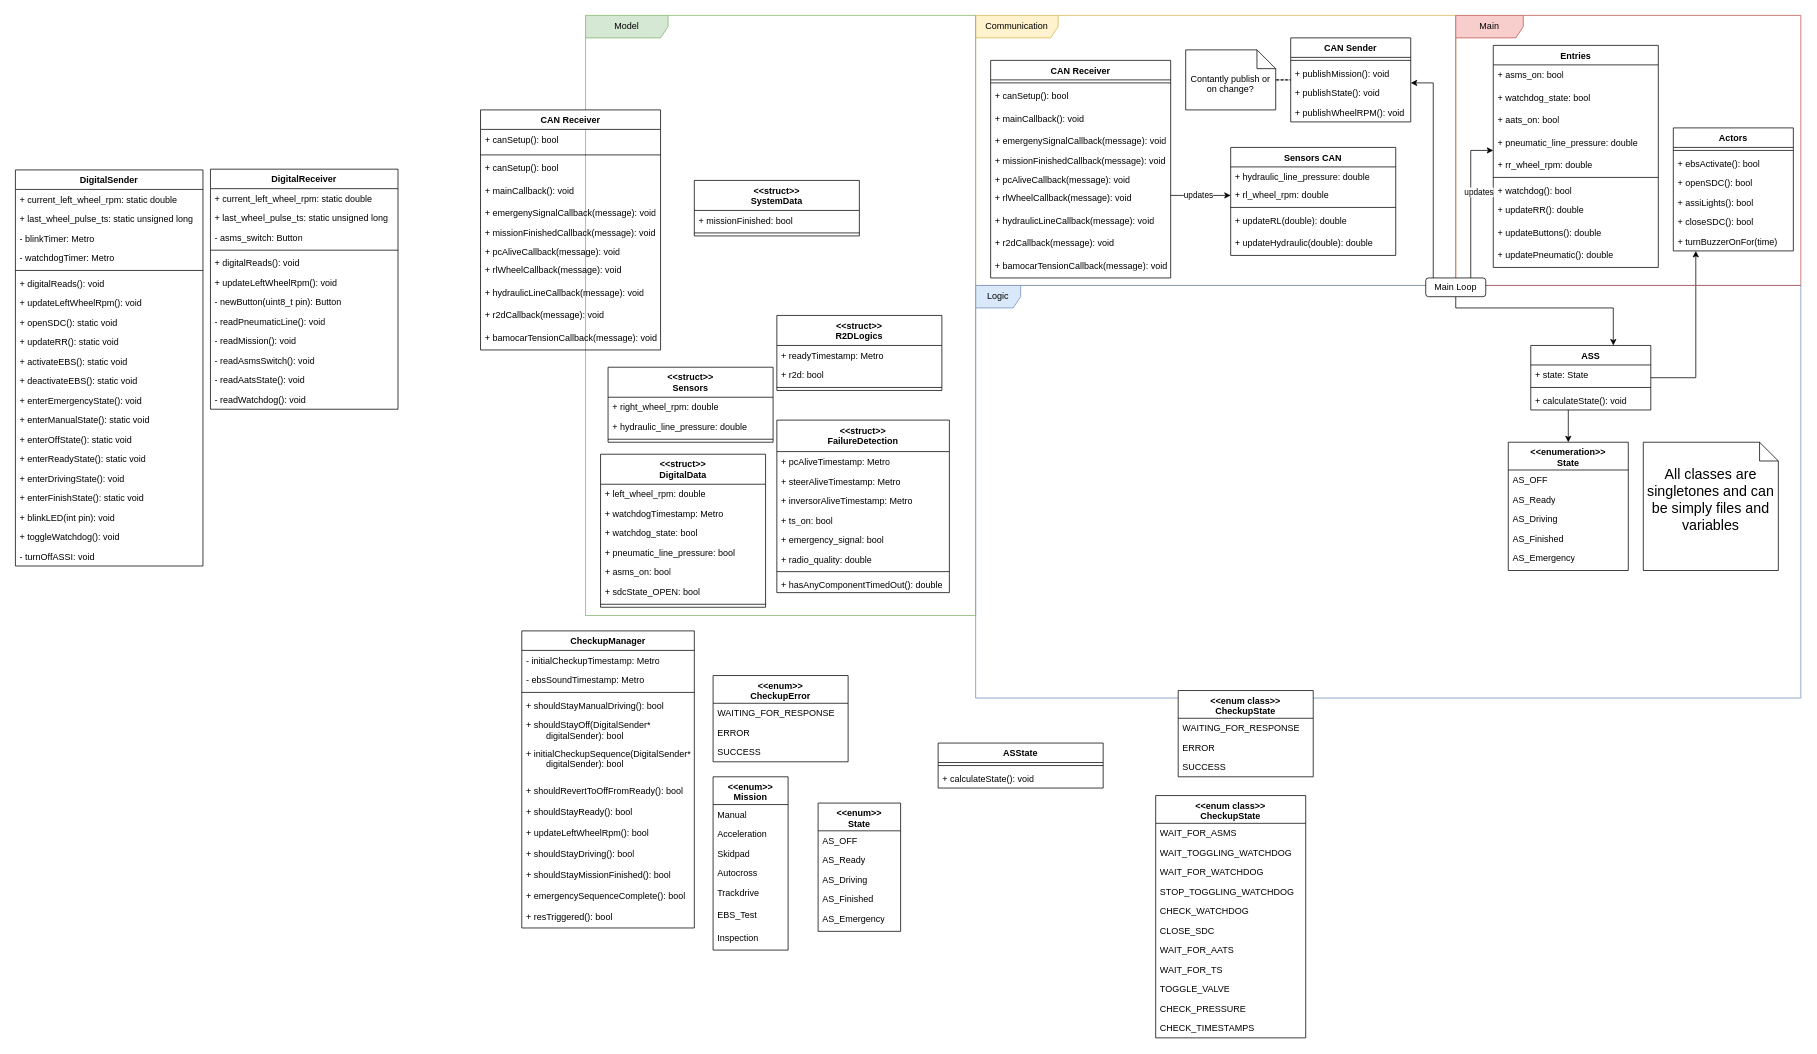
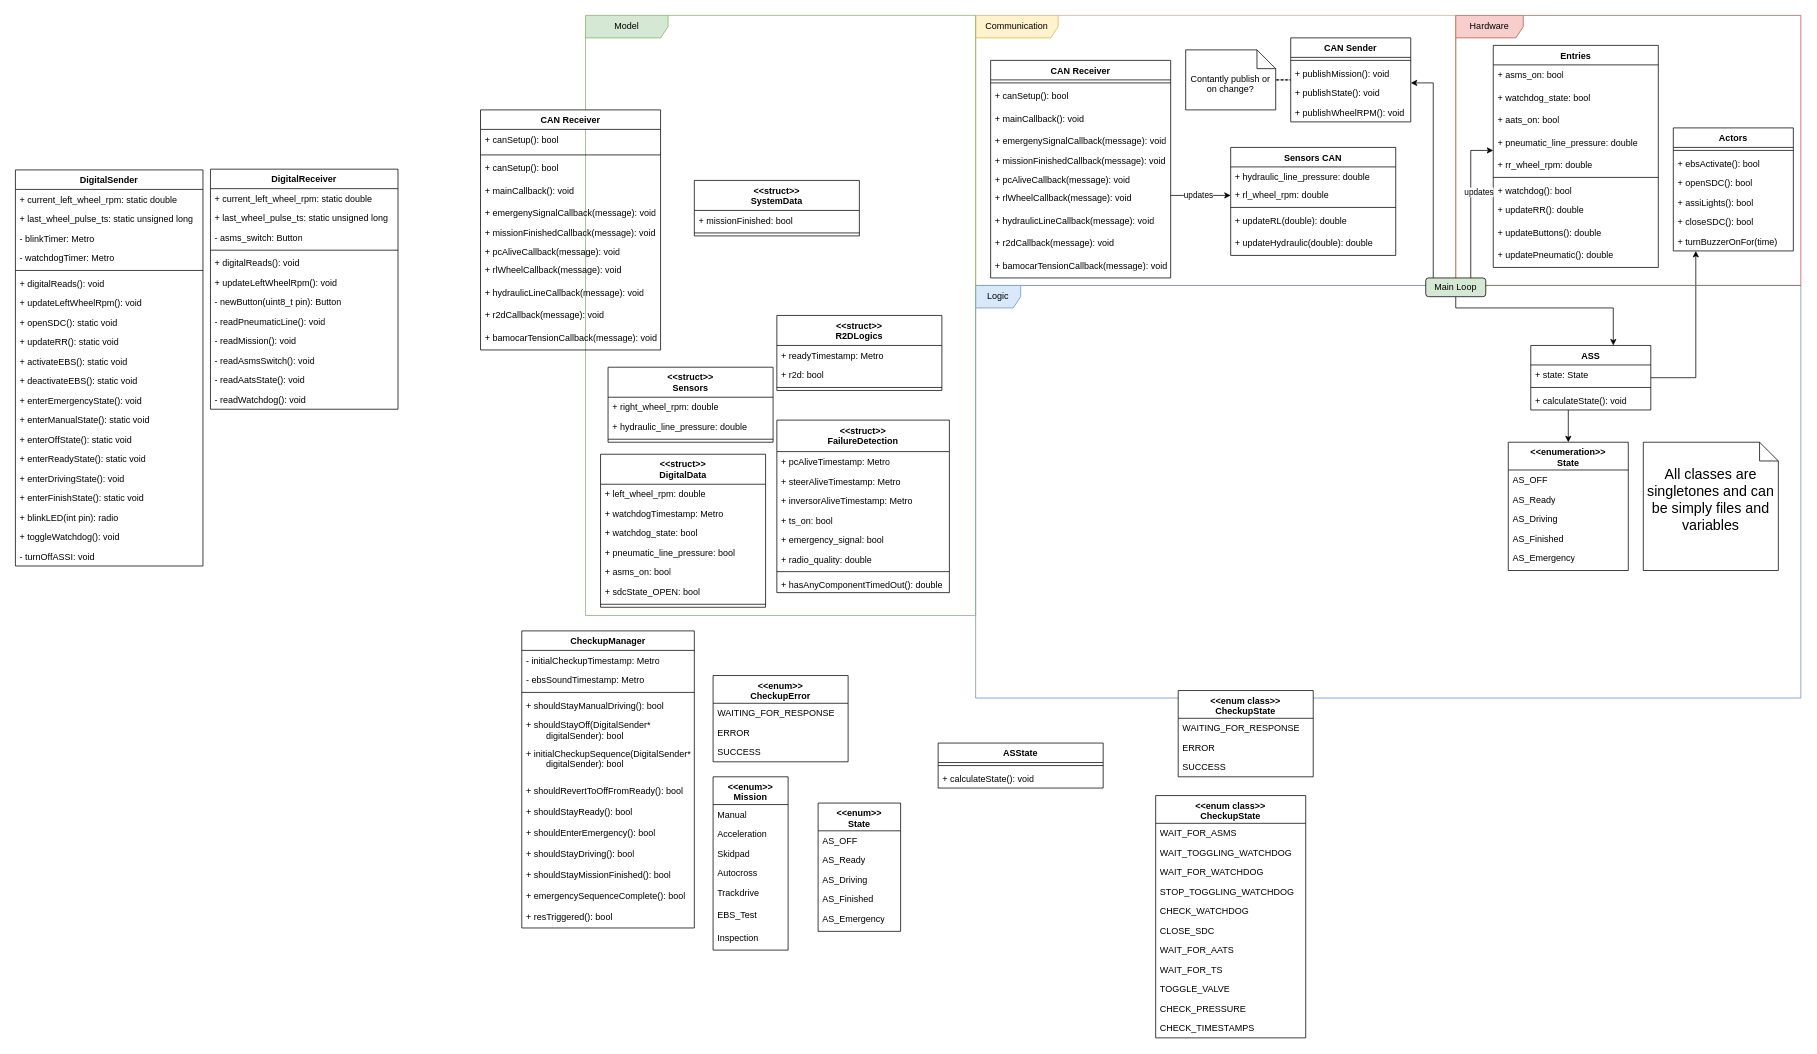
node "Main": label "Main" -> "Hardware"
node "Main Loop": fillcolor #ffffff -> #d5e8d4
node "+ blinkLED(int pin): void": label "+ blinkLED(int pin): void" -> "+ blinkLED(int pin): radio"
node "+ updateLeftWheelRpm(): bool": label "+ updateLeftWheelRpm(): bool" -> "+ shouldEnterEmergency(): bool"
